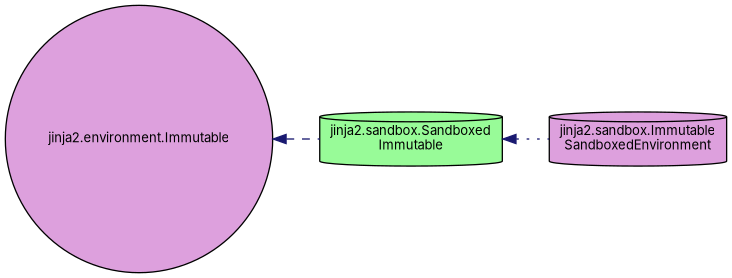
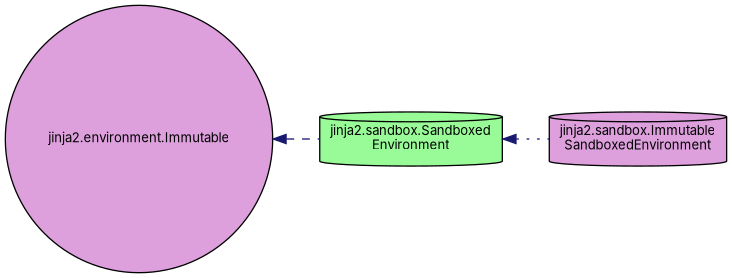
node "jinja2.sandbox.Sandboxed Immutable": label "jinja2.sandbox.Sandboxed Immutable" -> "jinja2.sandbox.Sandboxed Environment"
